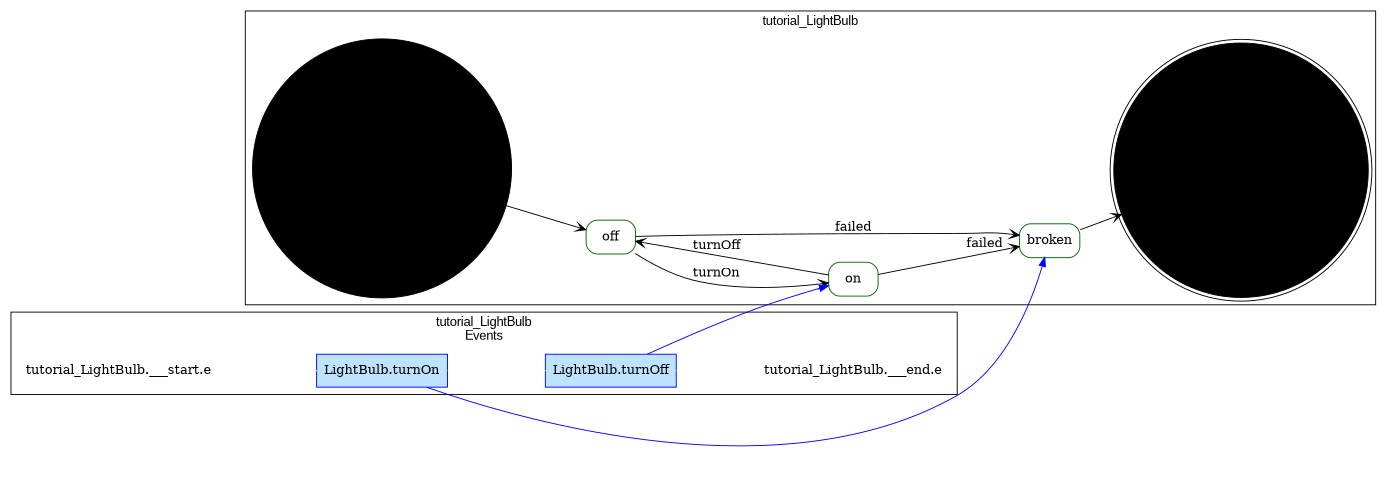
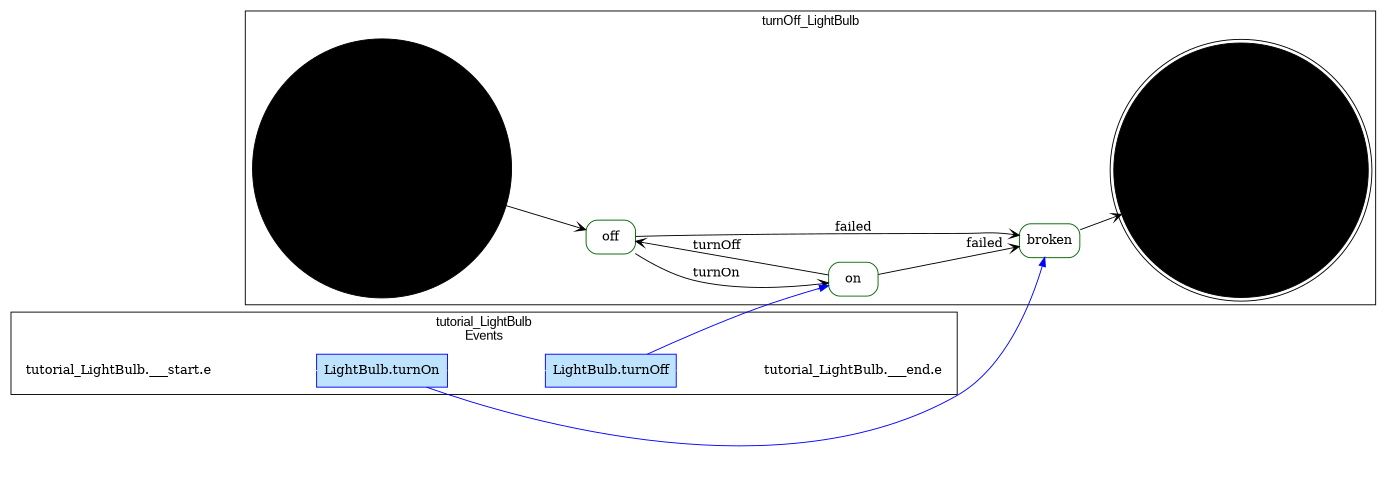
cluster "tutorial_LightBulb": label "tutorial_LightBulb" -> "turnOff_LightBulb"
